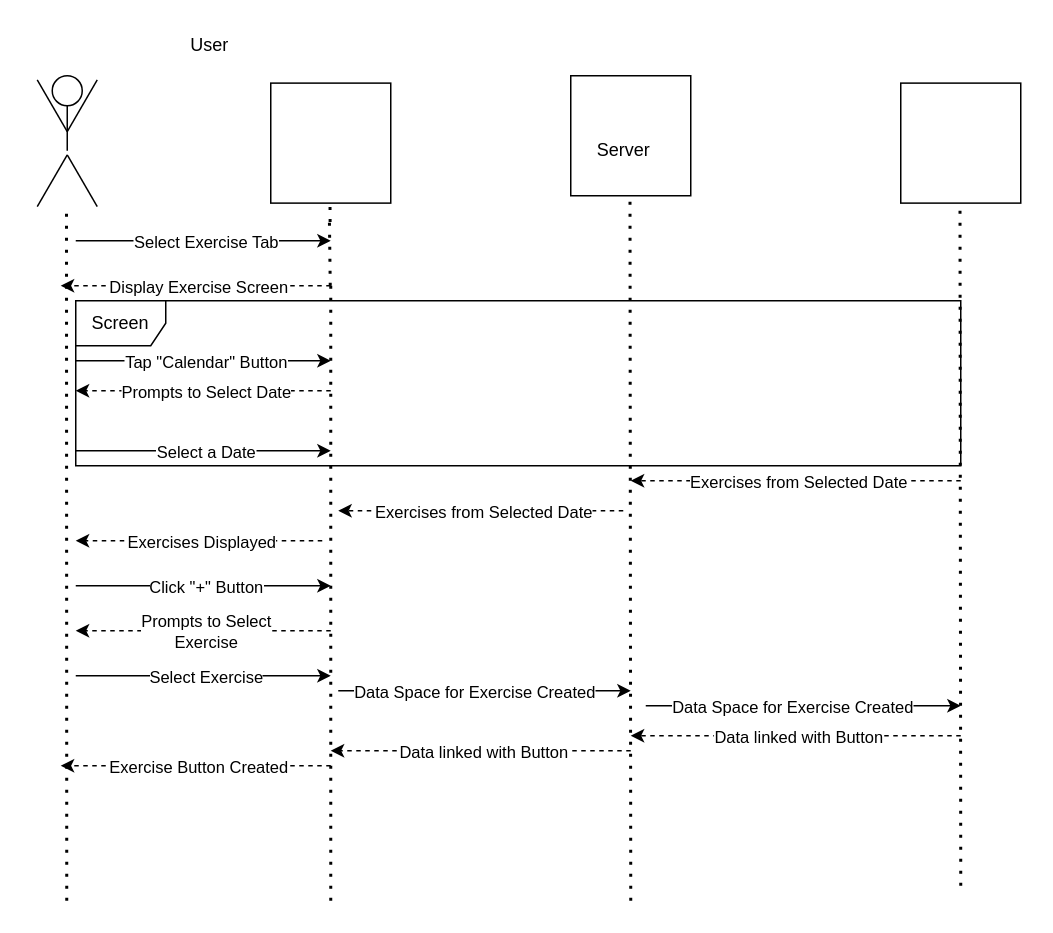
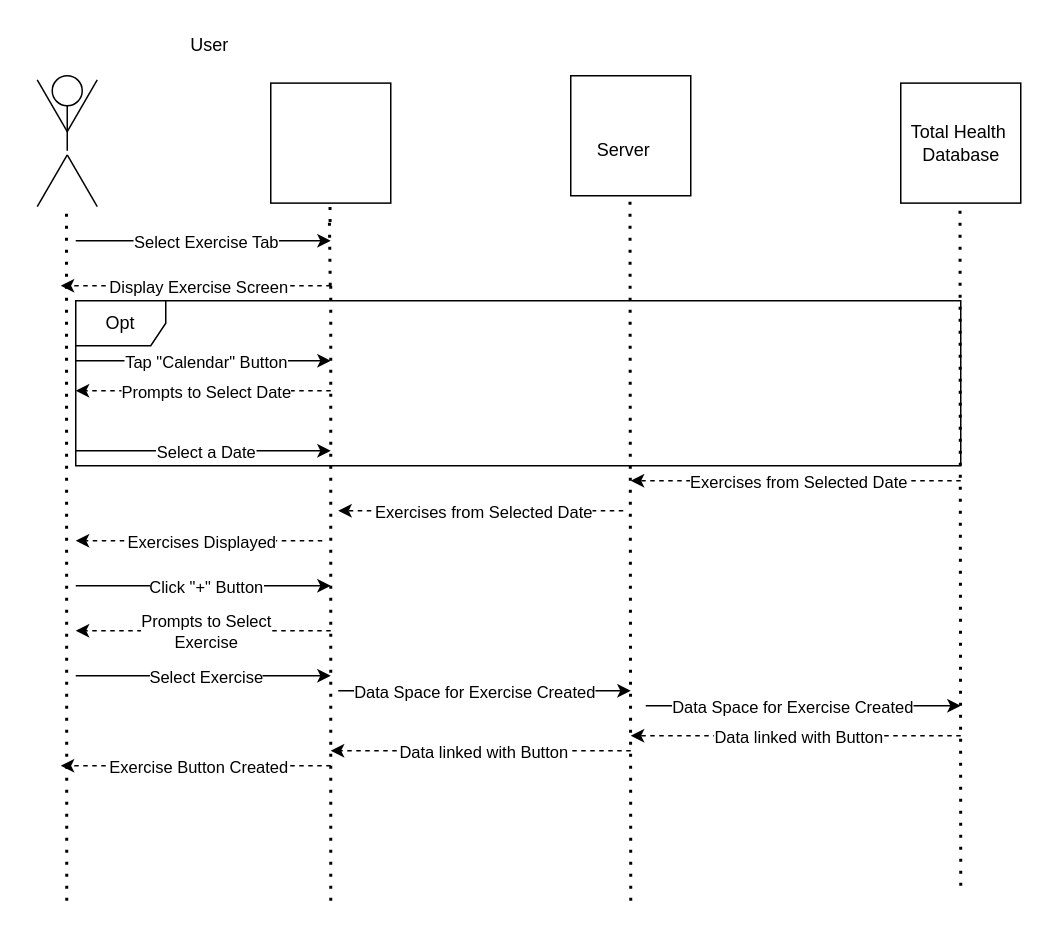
node "Total Health Database": added
node "Screen": label "Screen" -> "Opt"
